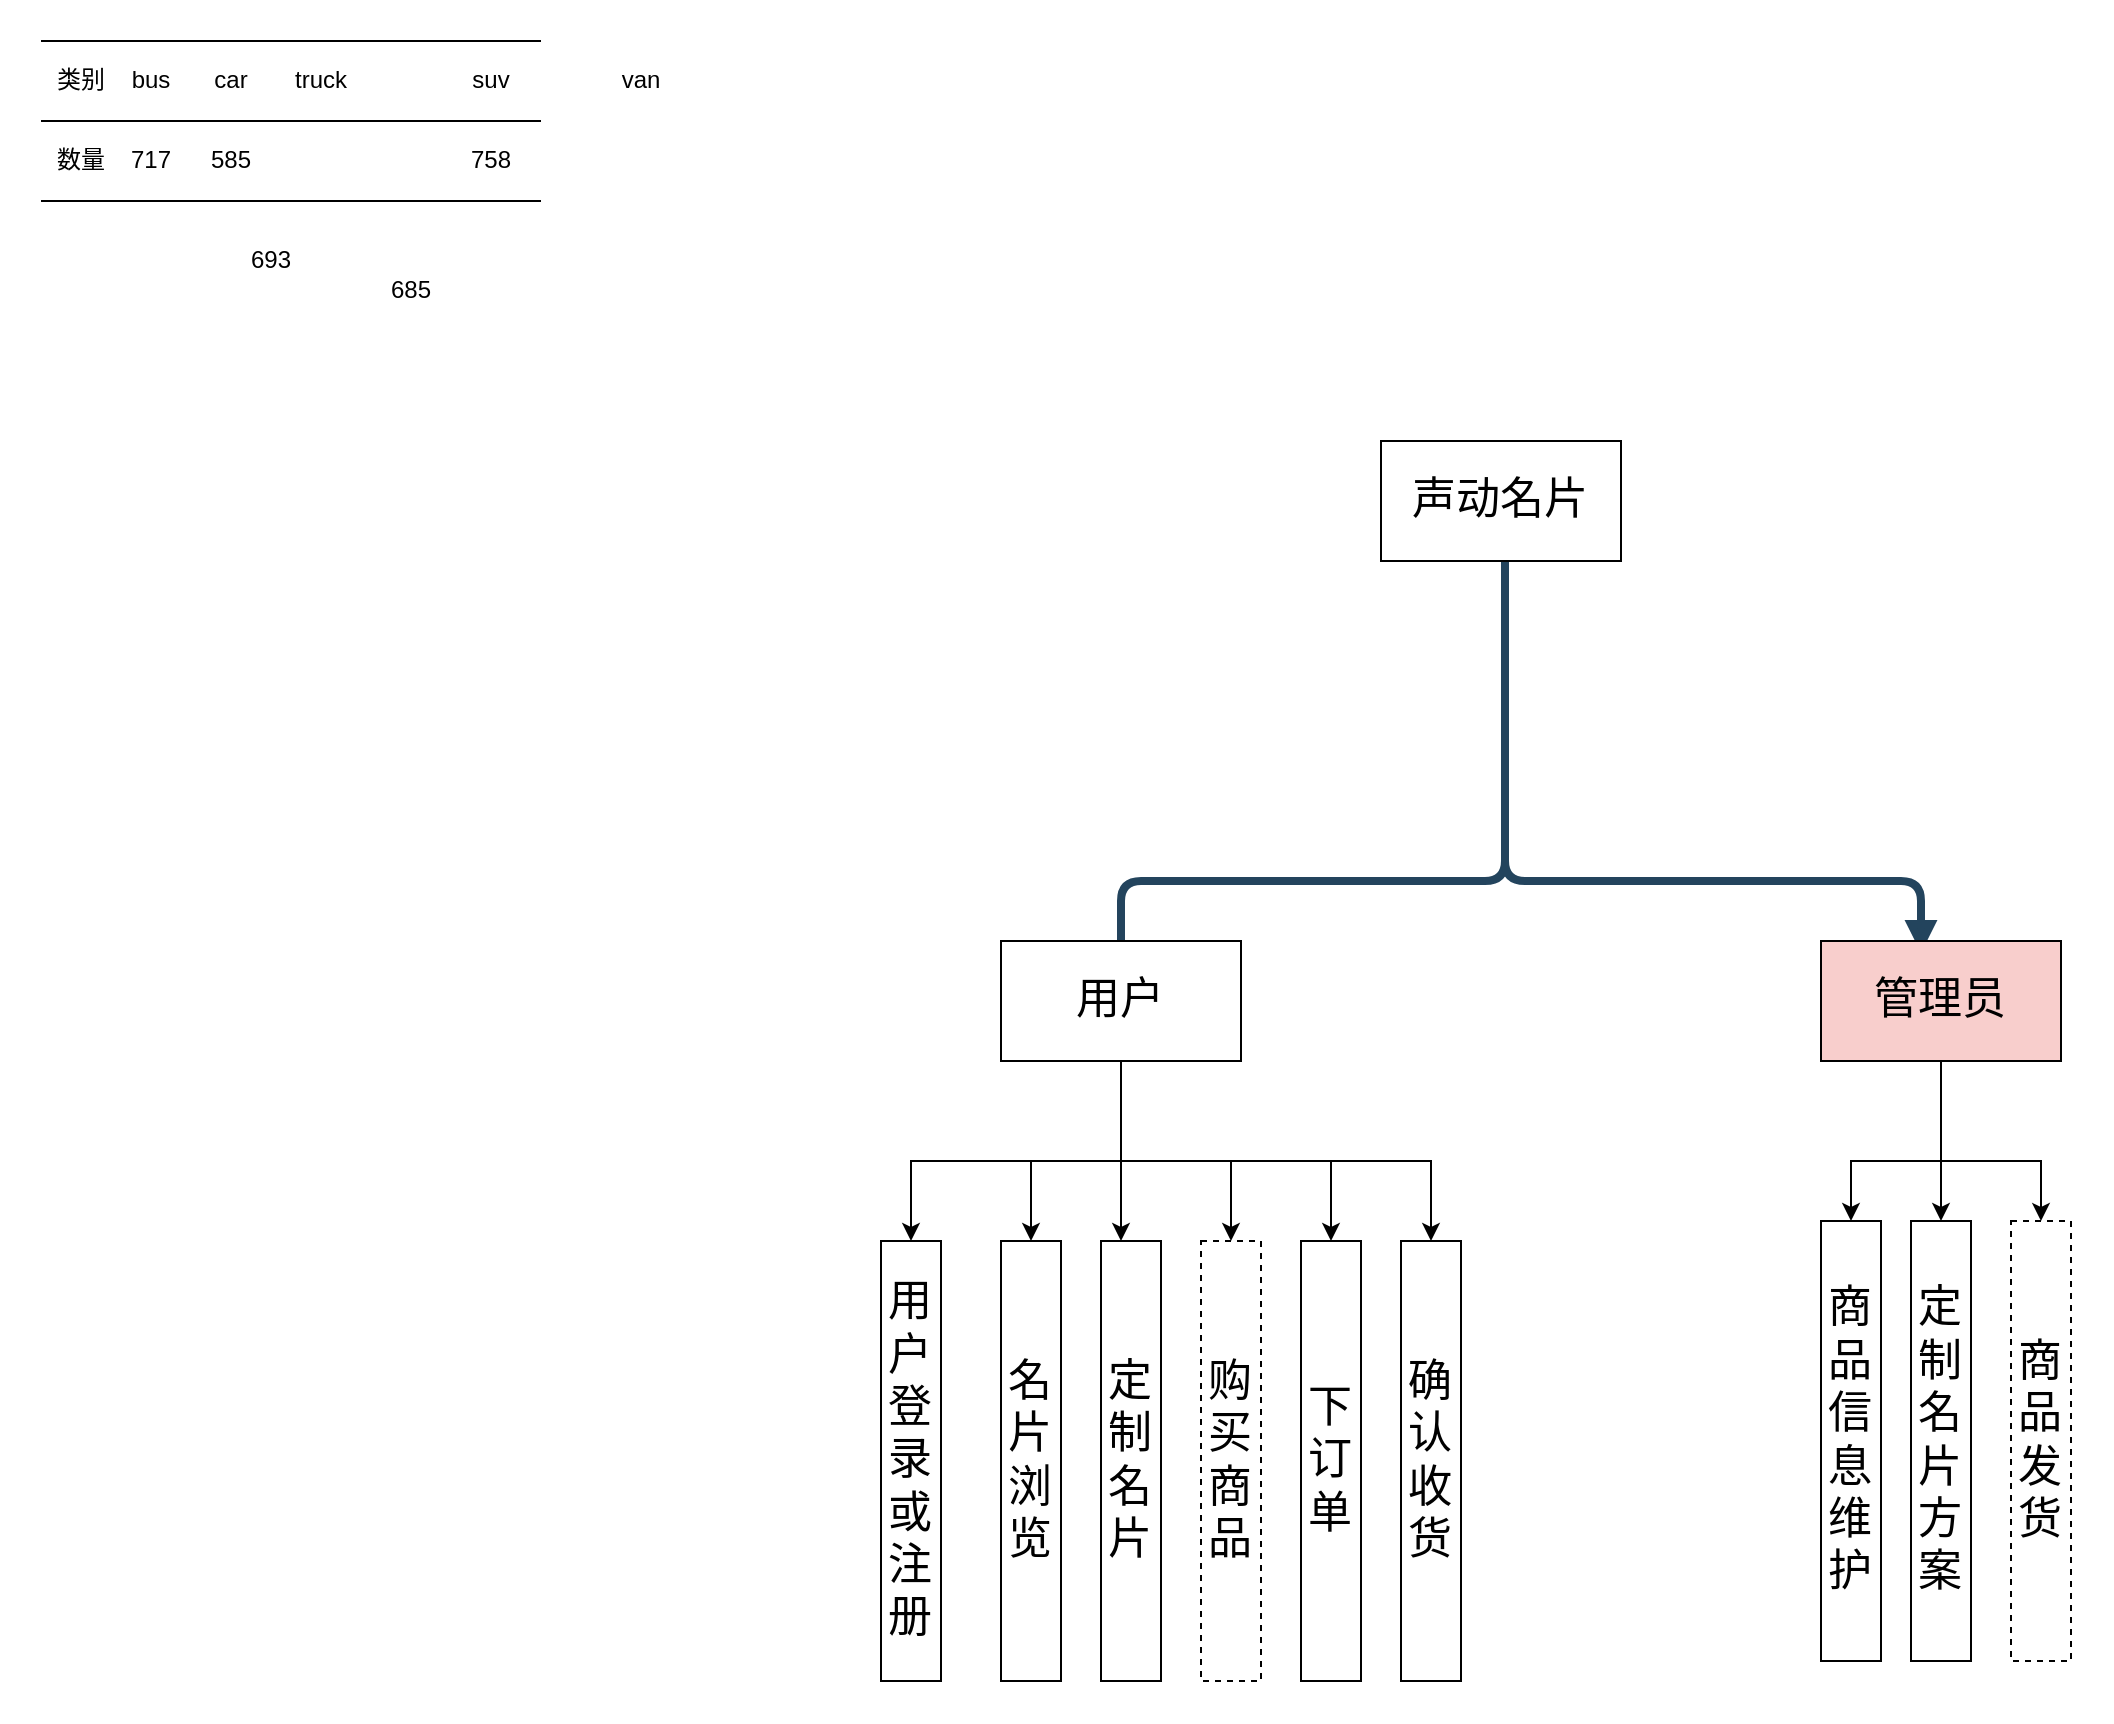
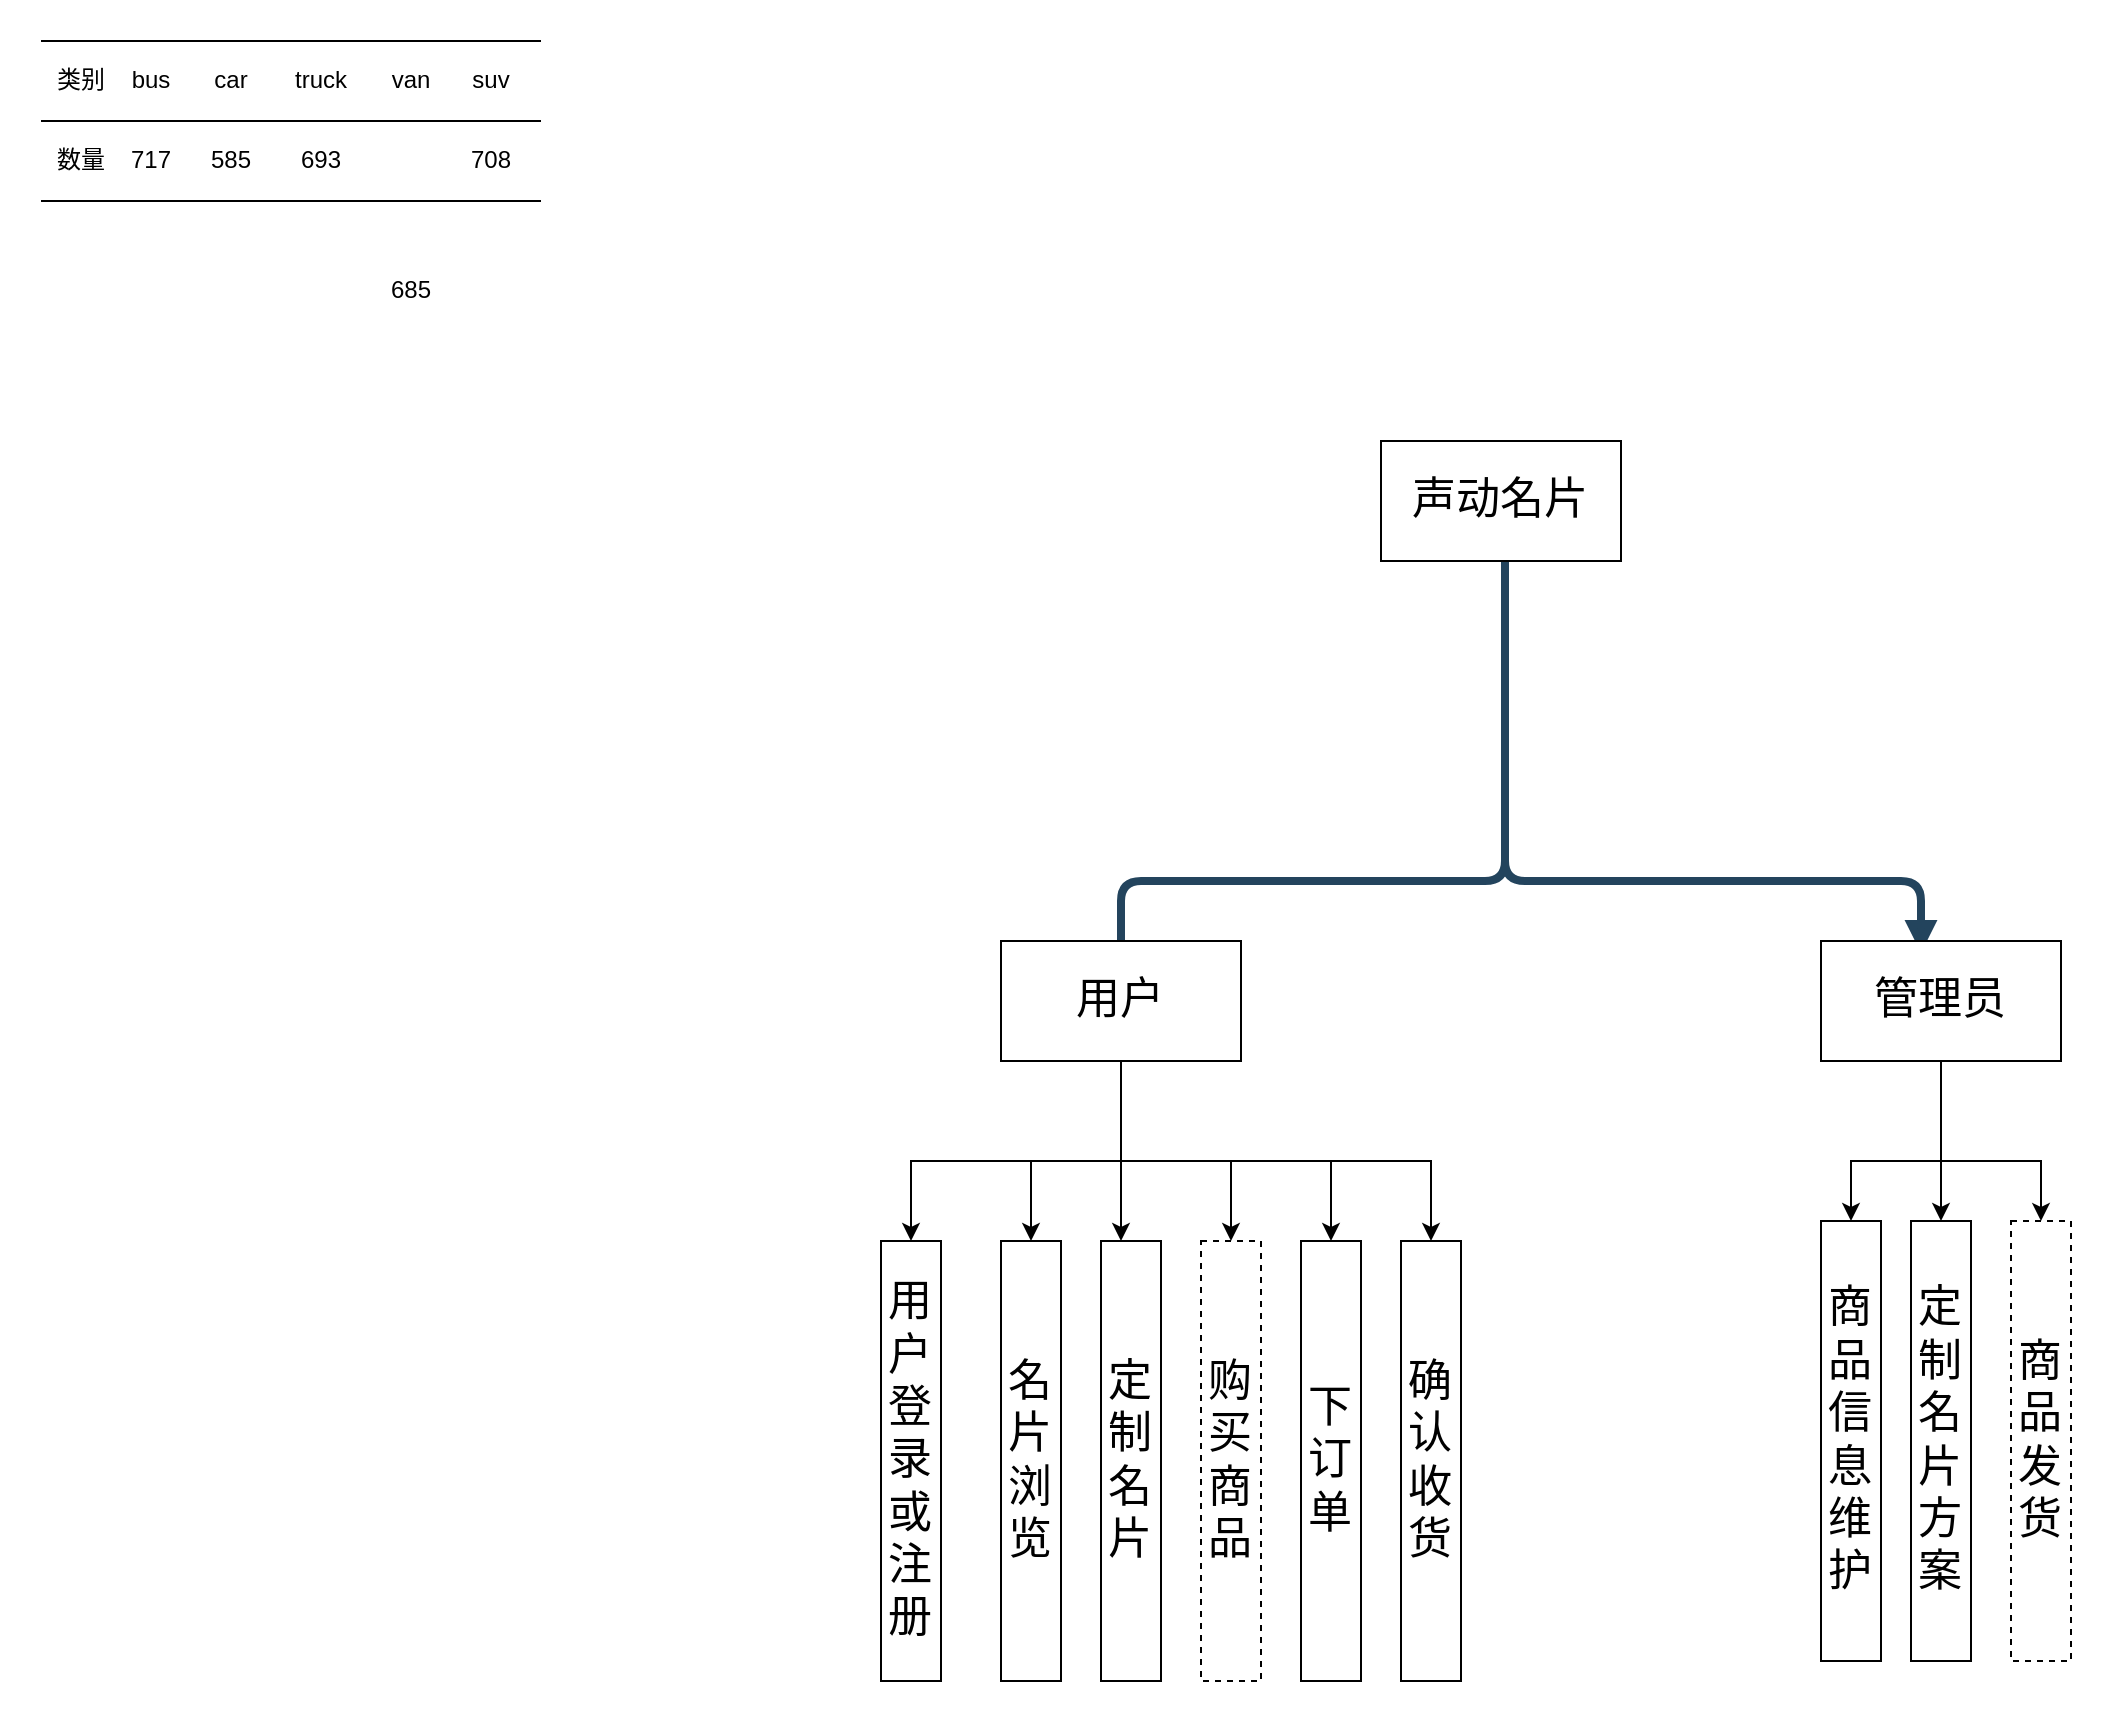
node "van": moved (641, 81) -> (411, 81)
node "758": label "758" -> "708"
node "693": moved (271, 261) -> (321, 161)
node "管理员": fillcolor #f8cecc -> #ffffff
